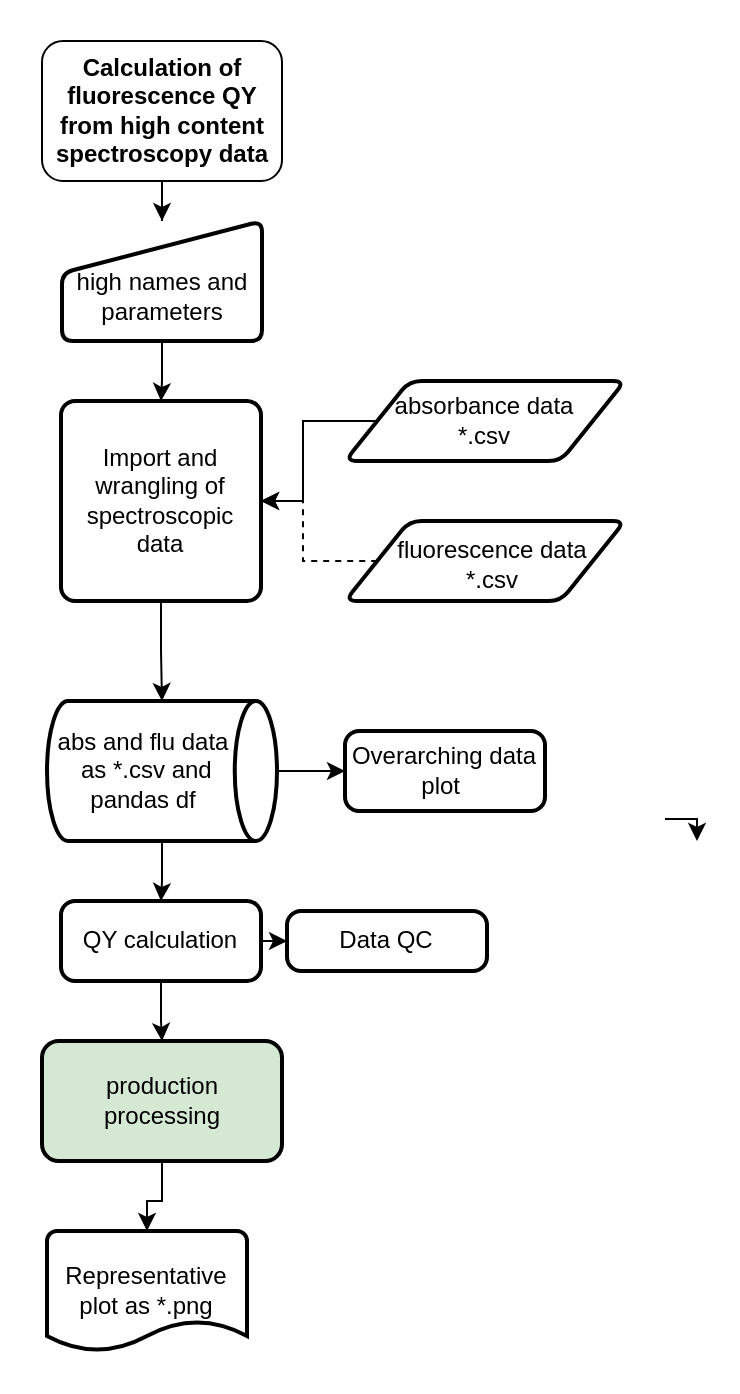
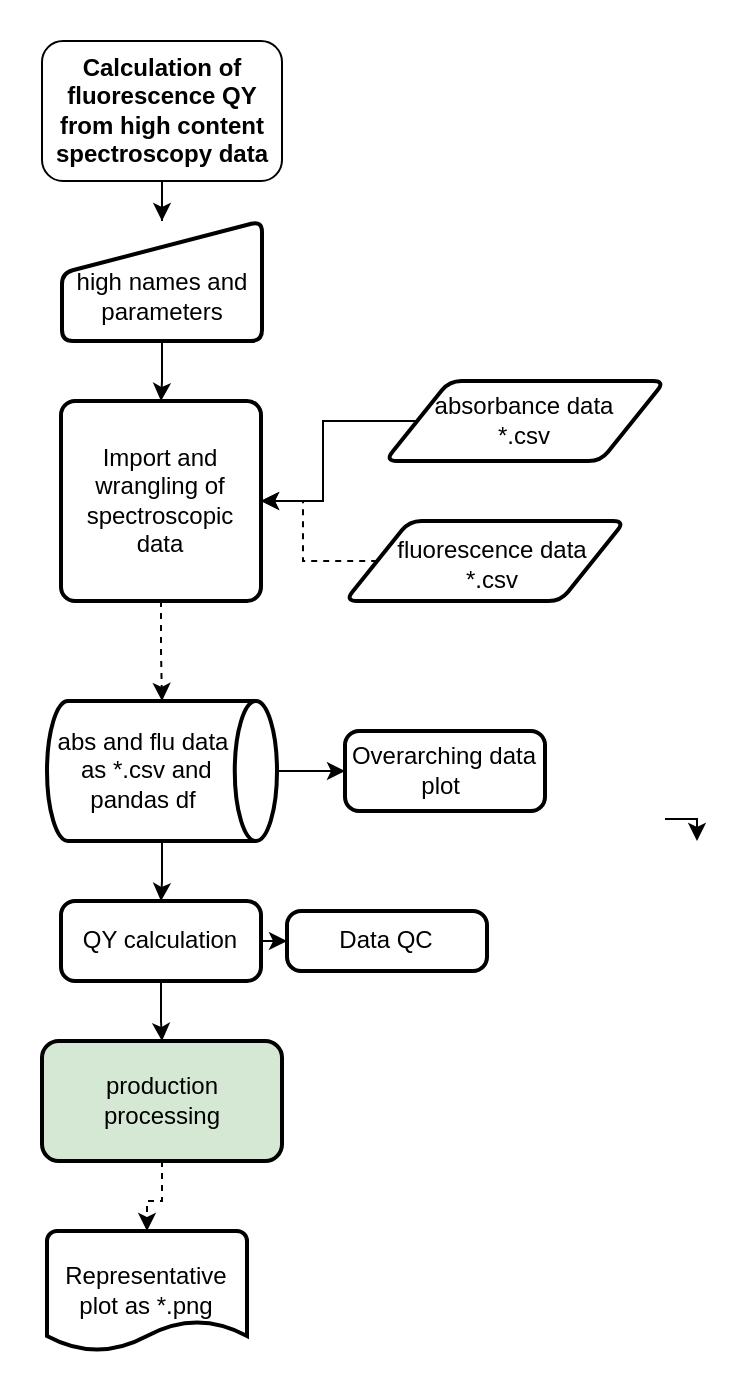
node "absorbance data *.csv": moved (485, 421) -> (525, 421)
edge "Import and wrangling of spectroscopic data" -> "abs and flu data as *.csv and pandas df": style solid -> dashed
edge "production processing" -> "Representative plot as *.png": style solid -> dashed
